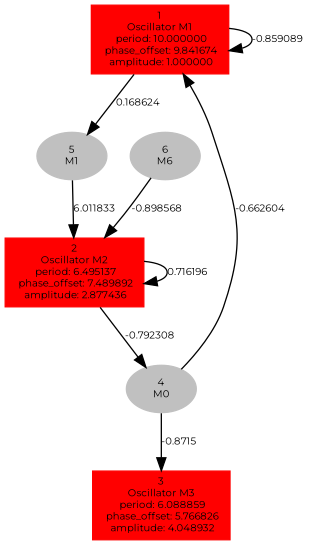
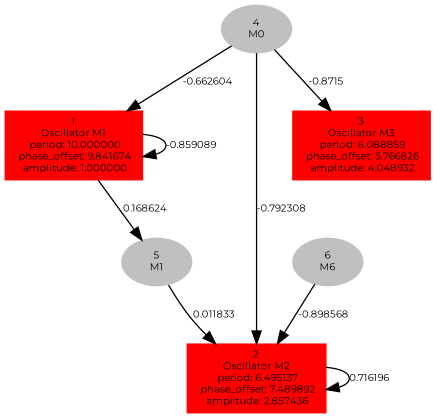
edge "5" -> "2": label "6.011833 " -> "0.011833 "
node "2": text "amplitude: 2.877436" -> "amplitude: 2.857436"
edge "2" -> "4": reversed
